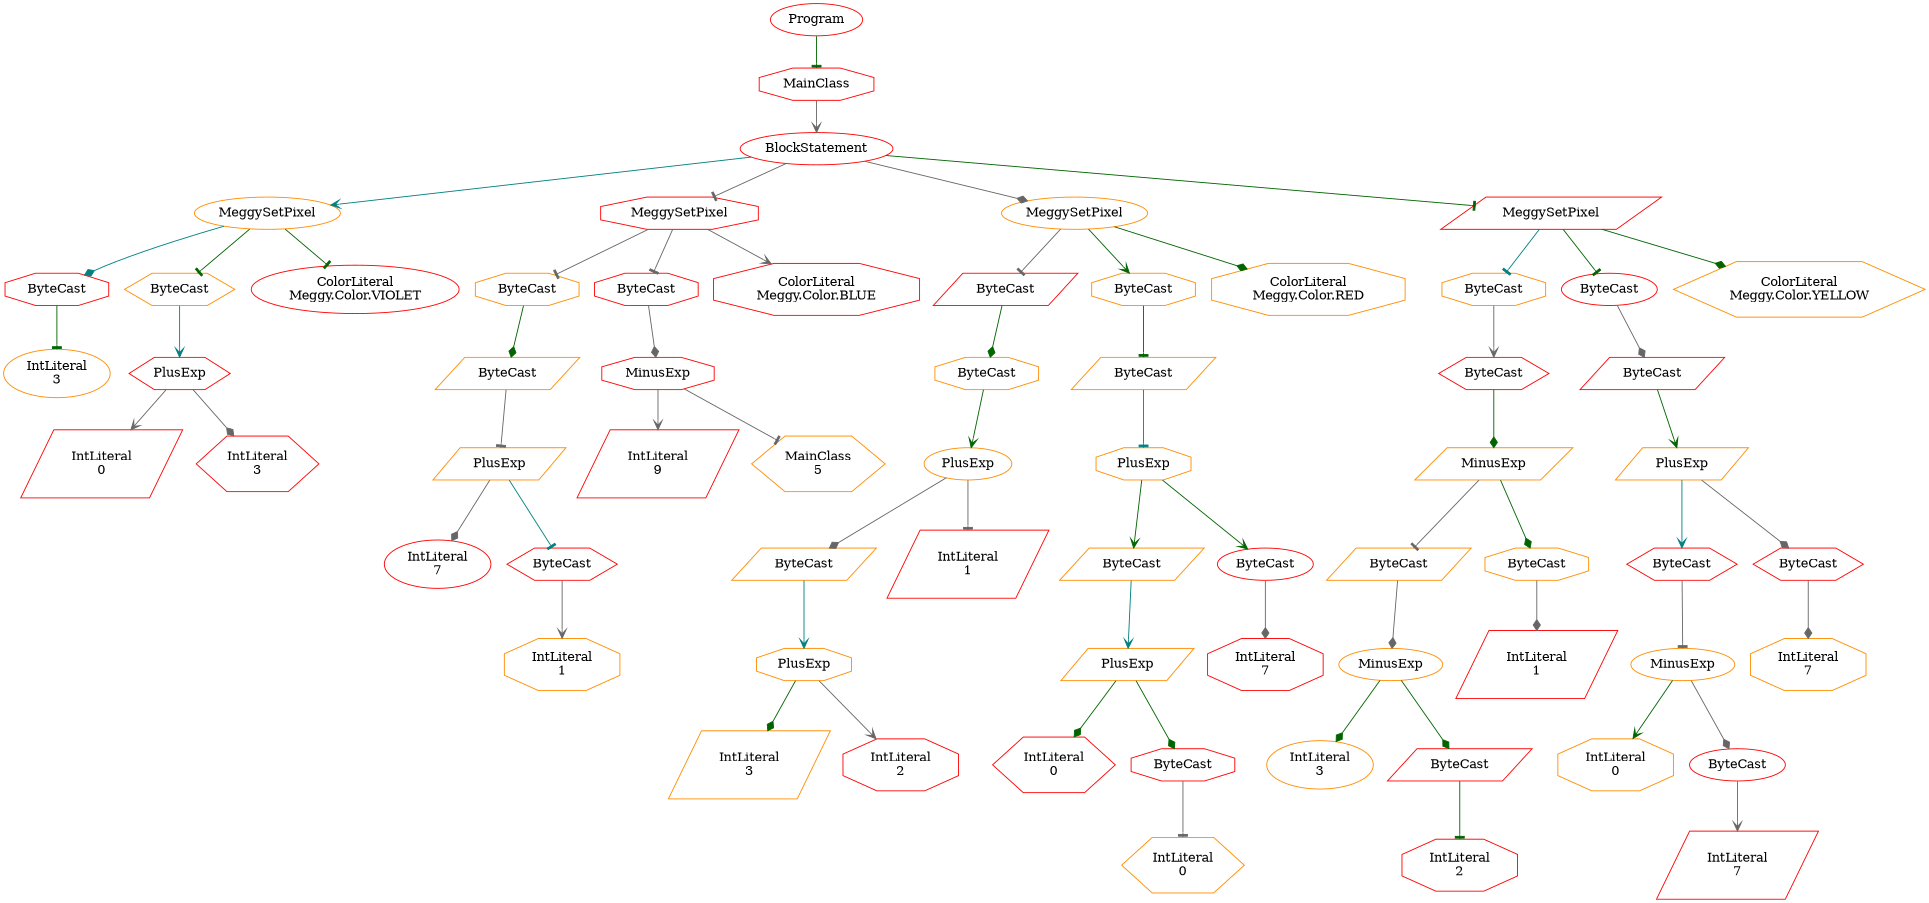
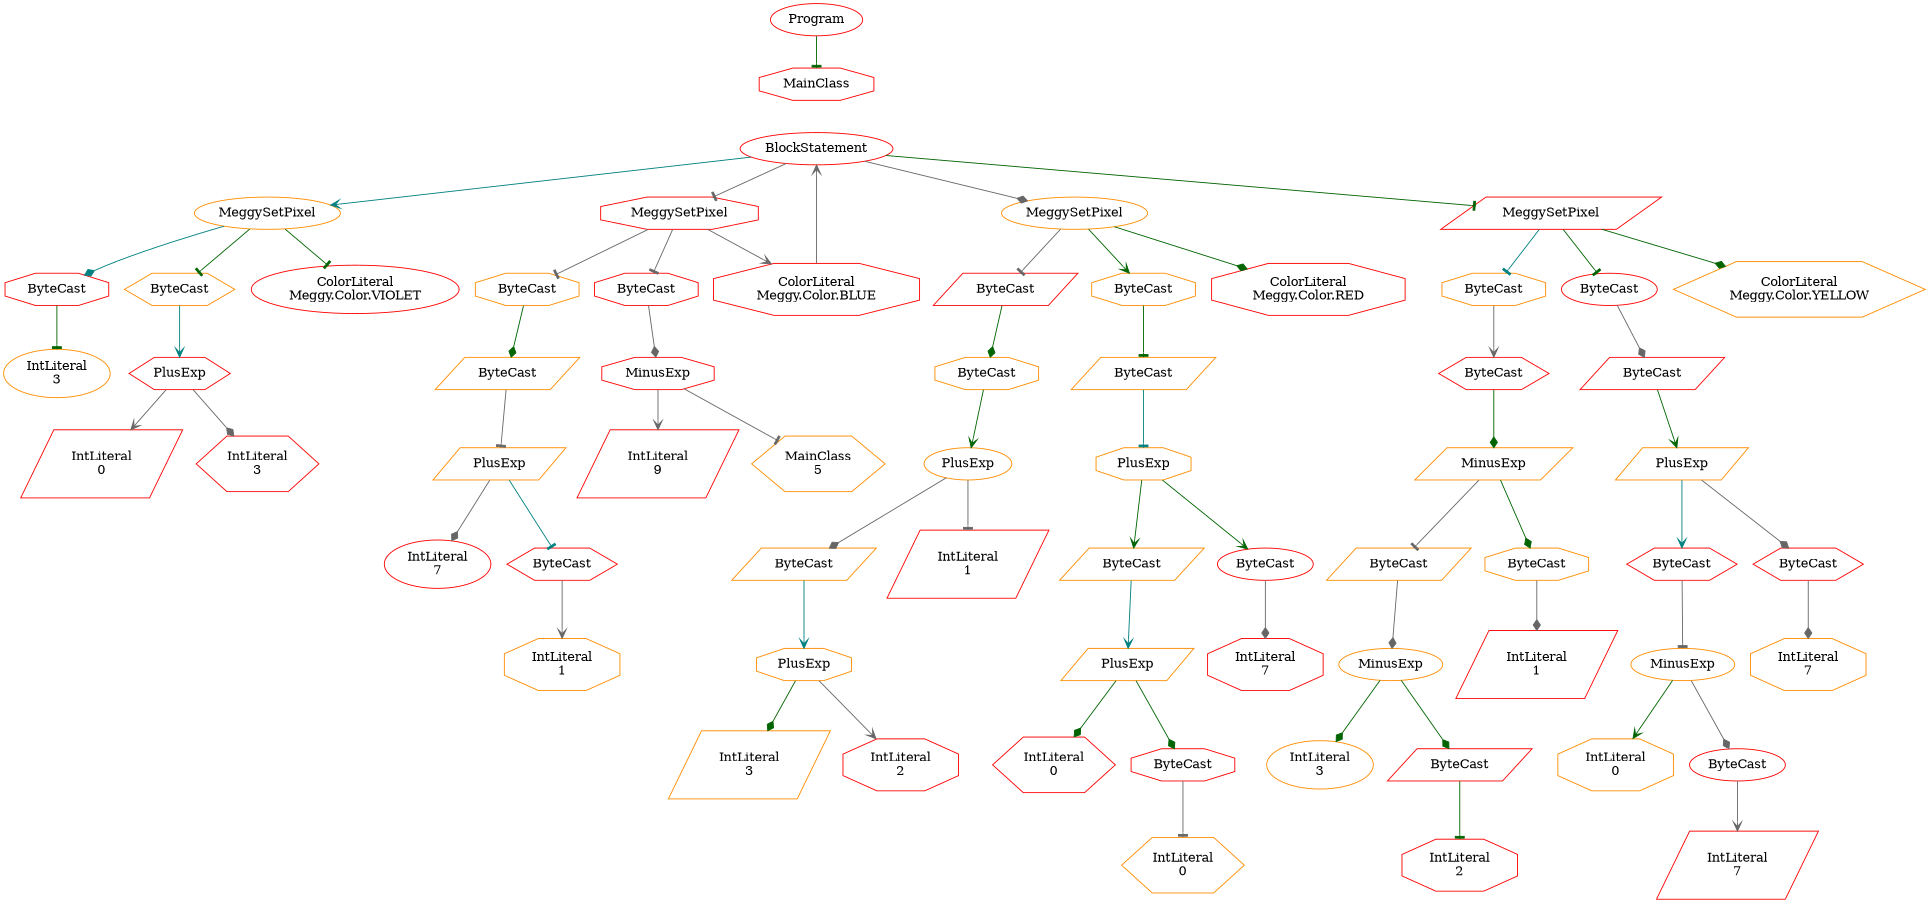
edge "MainClass" -> "BlockStatement": now "ColorLiteral Meggy.Color.BLUE" -> "BlockStatement"
node "ColorLiteral Meggy.Color.RED": color darkorange -> red
